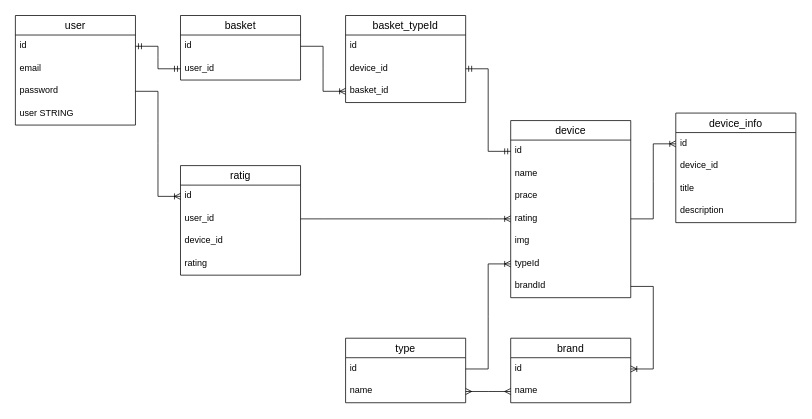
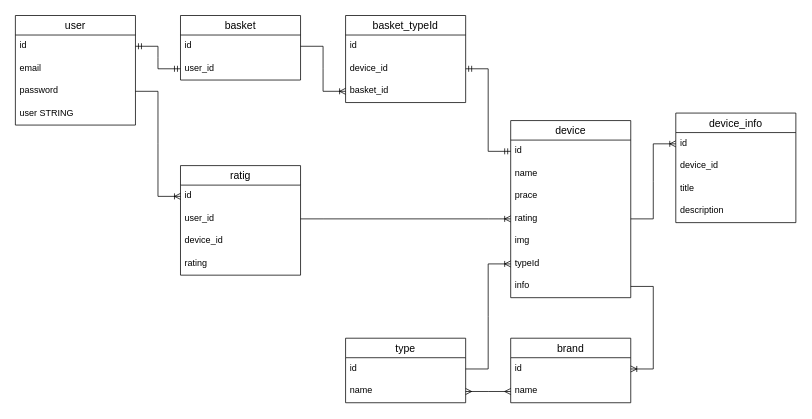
node "brandId": label "brandId" -> "info"
